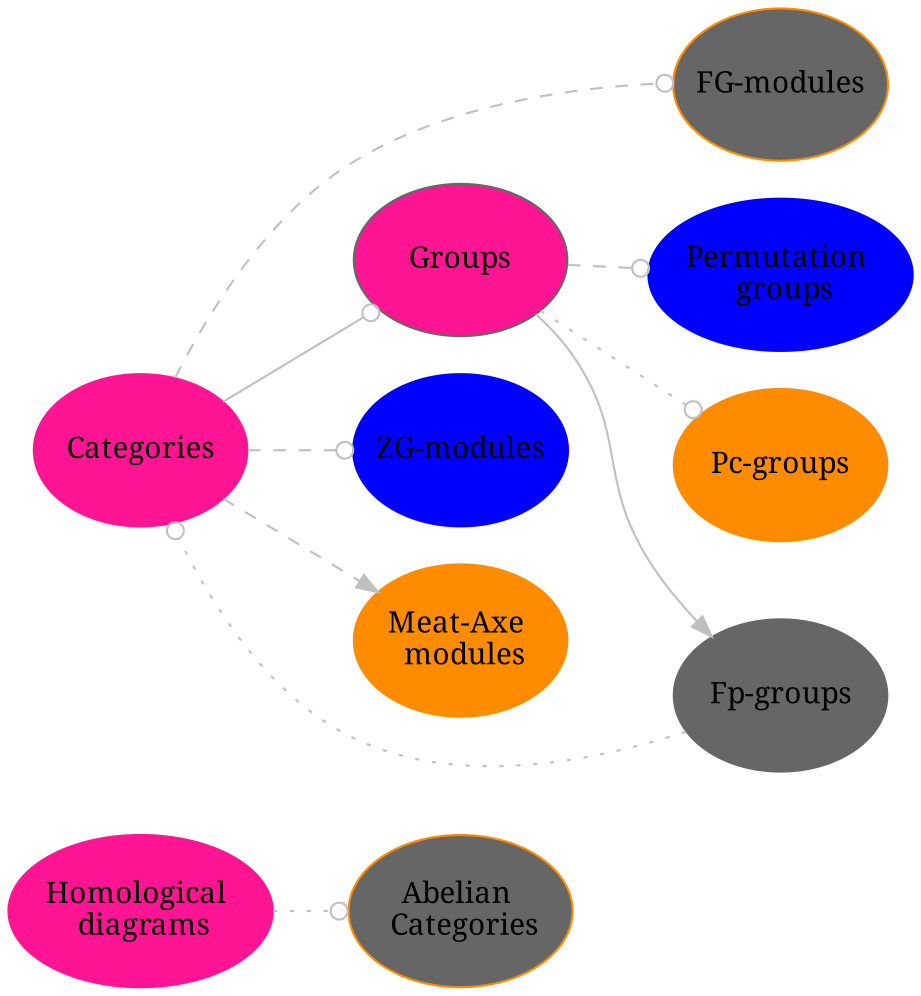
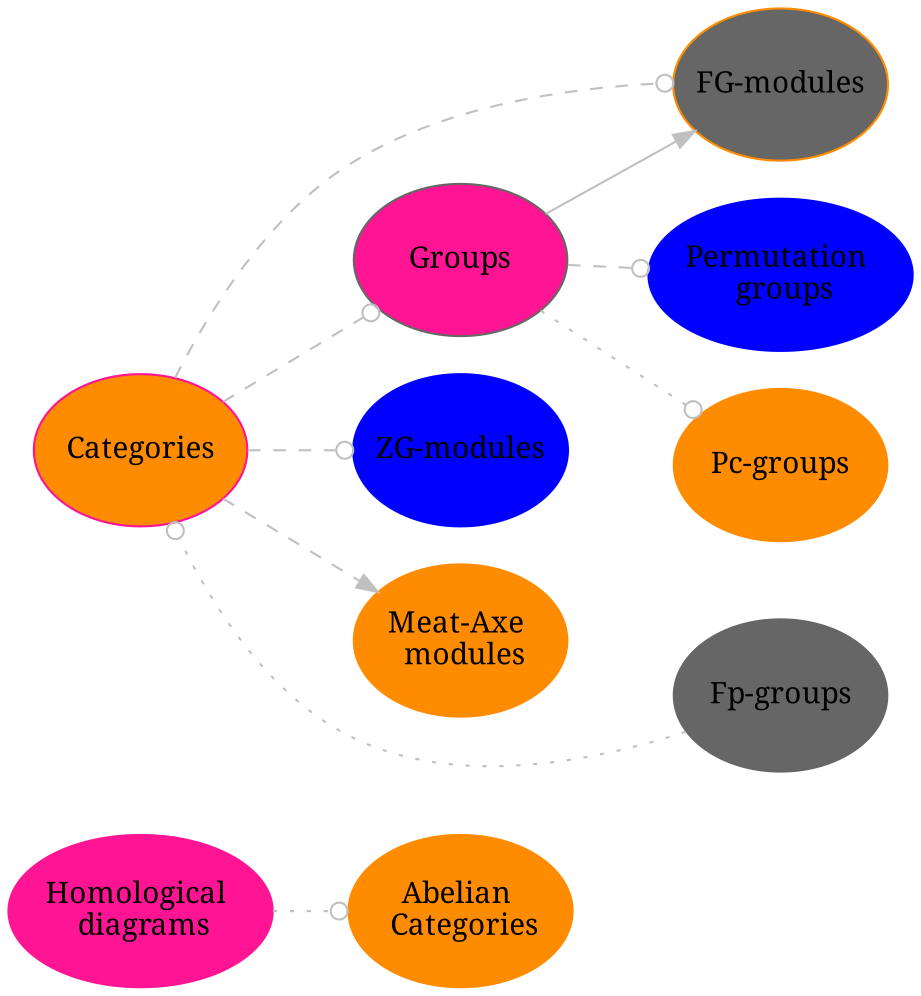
edge "Categories" -> "Groups": style solid -> dashed
node "Categories": fillcolor deeppink -> darkorange
edge "Groups" -> "Fp-groups": now "Groups" -> "FG-modules"
node "Abelian Categories": fillcolor gray40 -> darkorange
